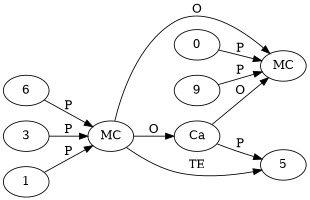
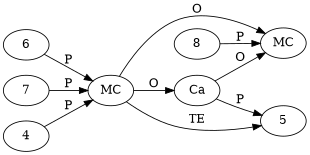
node "0": label "0" -> "8"
node "9": removed
node "3": label "3" -> "7"
node "1": label "1" -> "4"
